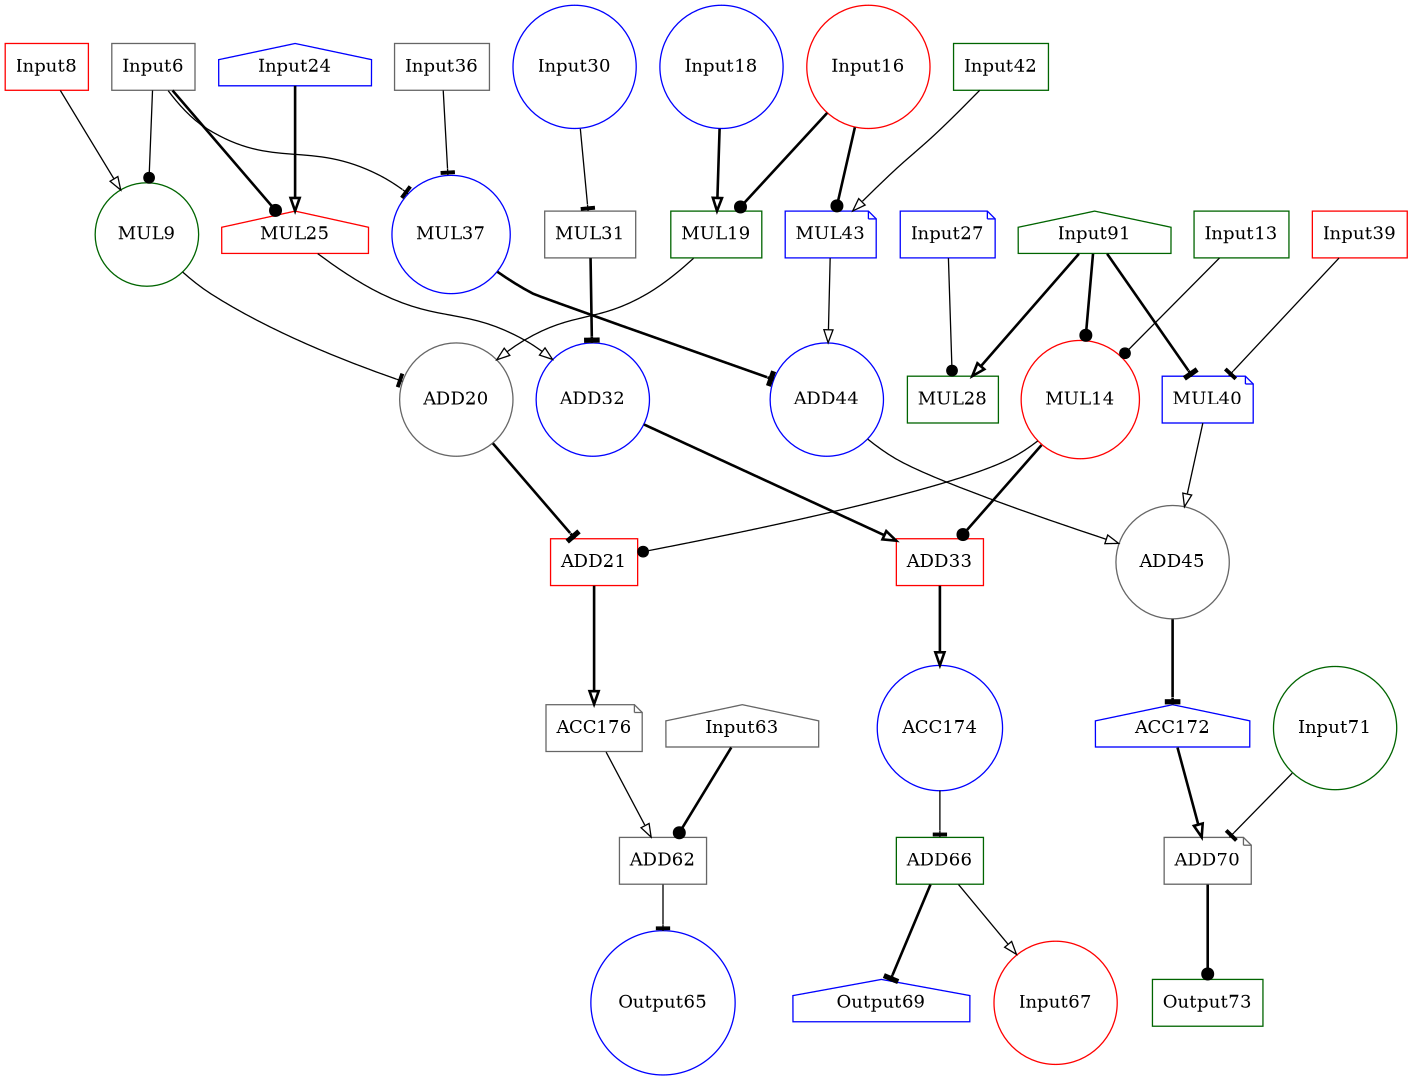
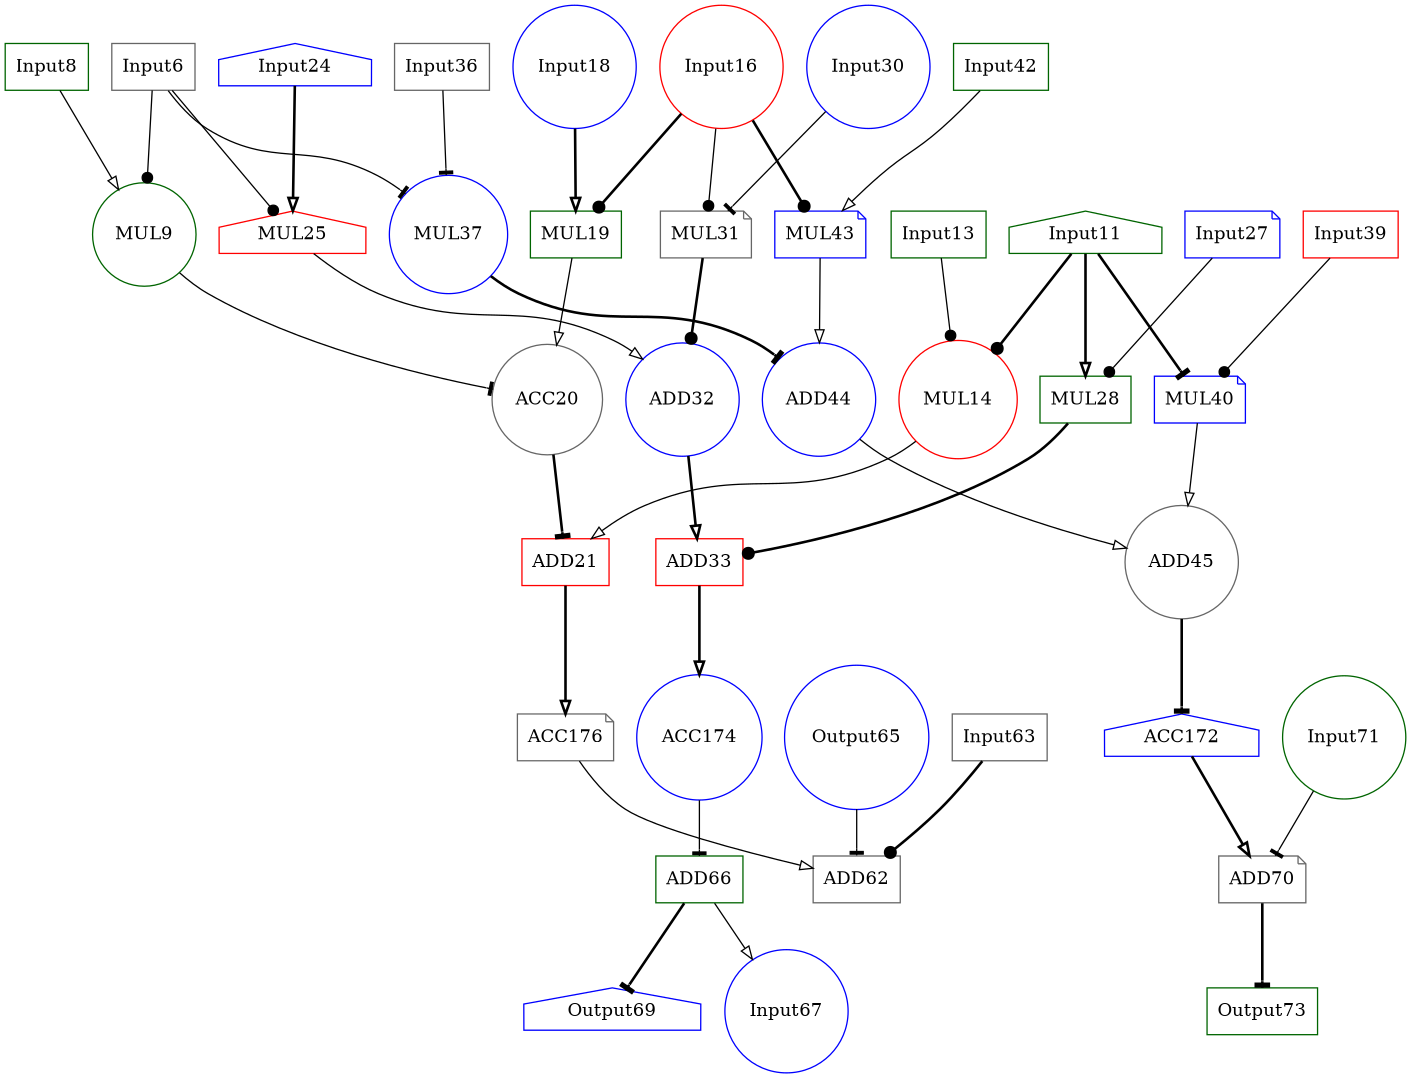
node "Input8": color red -> darkgreen
edge "Input6" -> "MUL25": style bold -> solid
edge "Input16" -> "MUL31": added
node "MUL31": shape box -> note
node "Input91": label "Input91" -> "Input11"
edge "MUL31" -> "ADD32": arrowhead tee -> dot
edge "Input39" -> "MUL40": arrowhead tee -> dot
node "ADD20": label "ADD20" -> "ACC20"
edge "MUL14" -> "ADD33": now "MUL28" -> "ADD33"
edge "MUL14" -> "ADD21": arrowhead dot -> onormal
node "Input63": shape house -> box
edge "ADD62" -> "Output65": reversed
edge "ADD70" -> "Output73": arrowhead dot -> tee
node "Input67": color red -> blue
